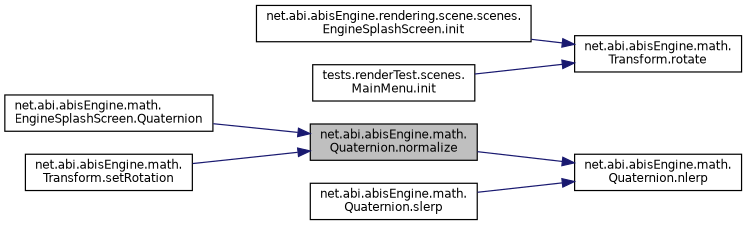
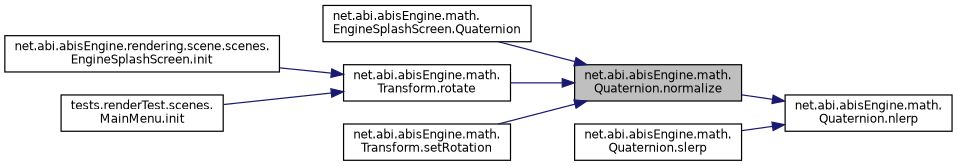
edge "net.abi.abisEngine.math. Transform.rotate" -> "net.abi.abisEngine.math. Quaternion.normalize": added
